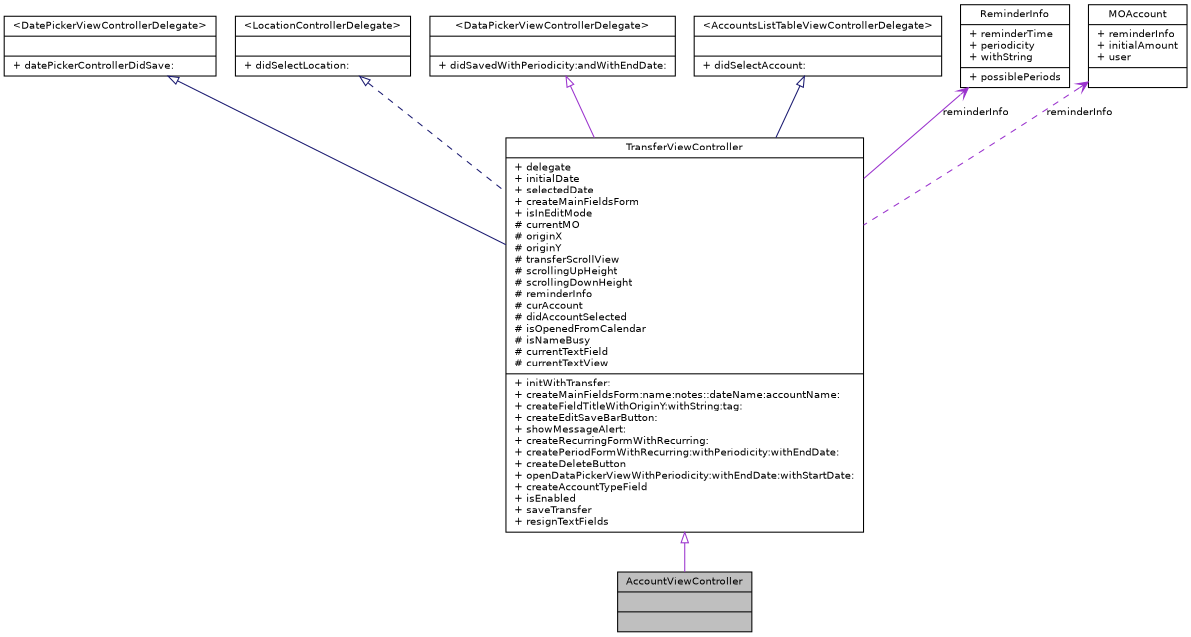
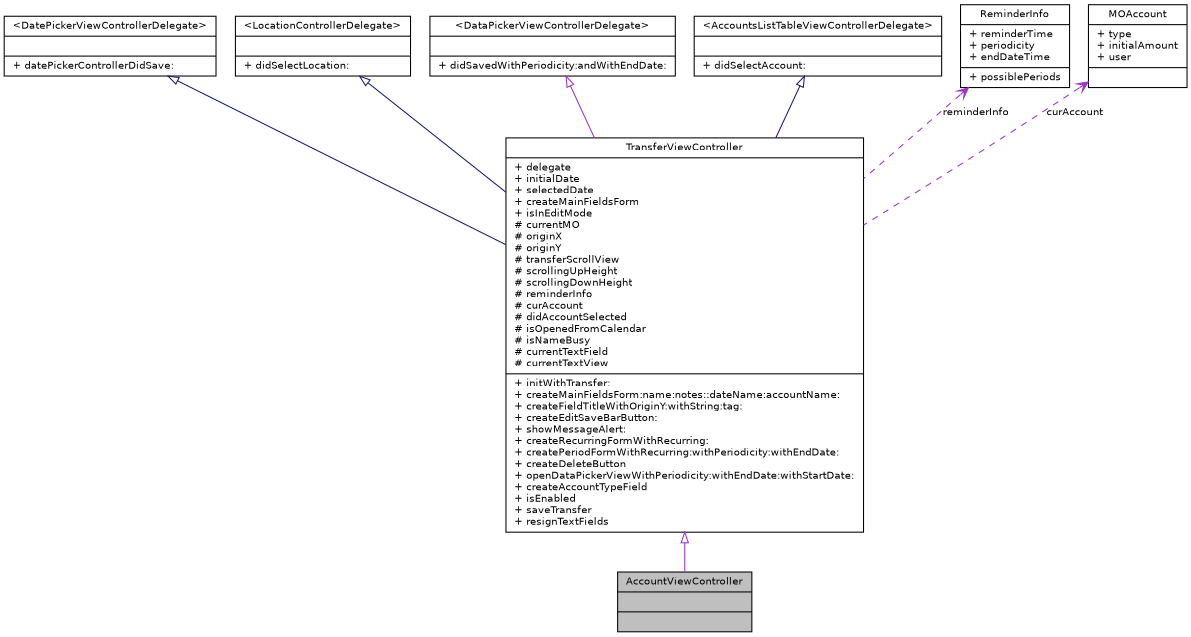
node "MOAccount": text "+ reminderInfo" -> "+ type"
node "ReminderInfo": text "+ withString" -> "+ endDateTime"
edge "TransferViewController" -> "MOAccount": label "reminderInfo" -> "curAccount"
edge "TransferViewController" -> "ReminderInfo": style solid -> dashed
edge "TransferViewController" -> "<LocationControllerDelegate>": style dashed -> solid
